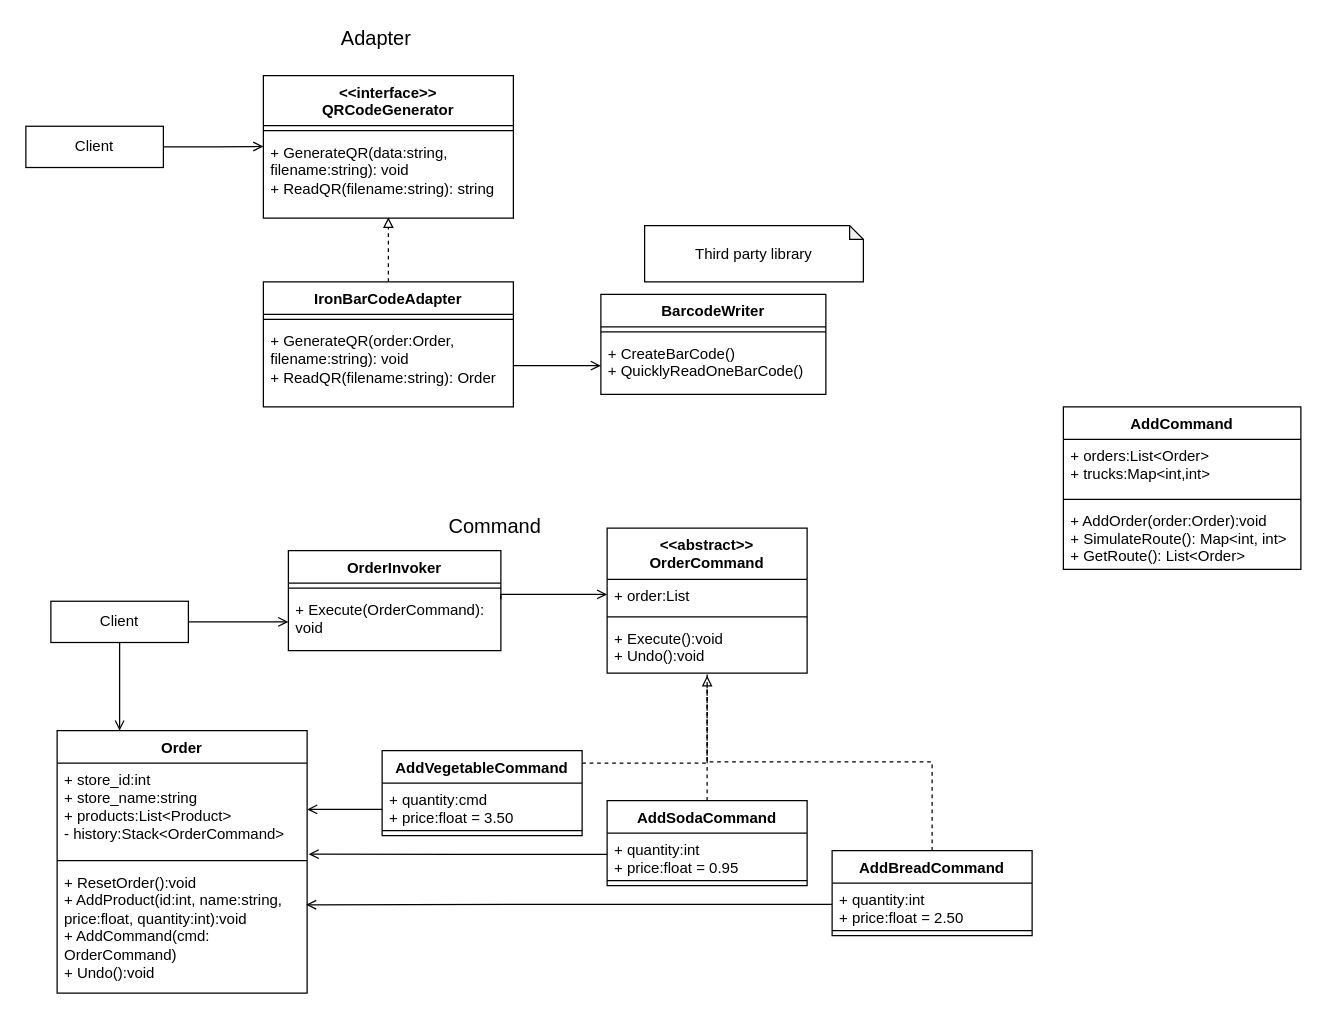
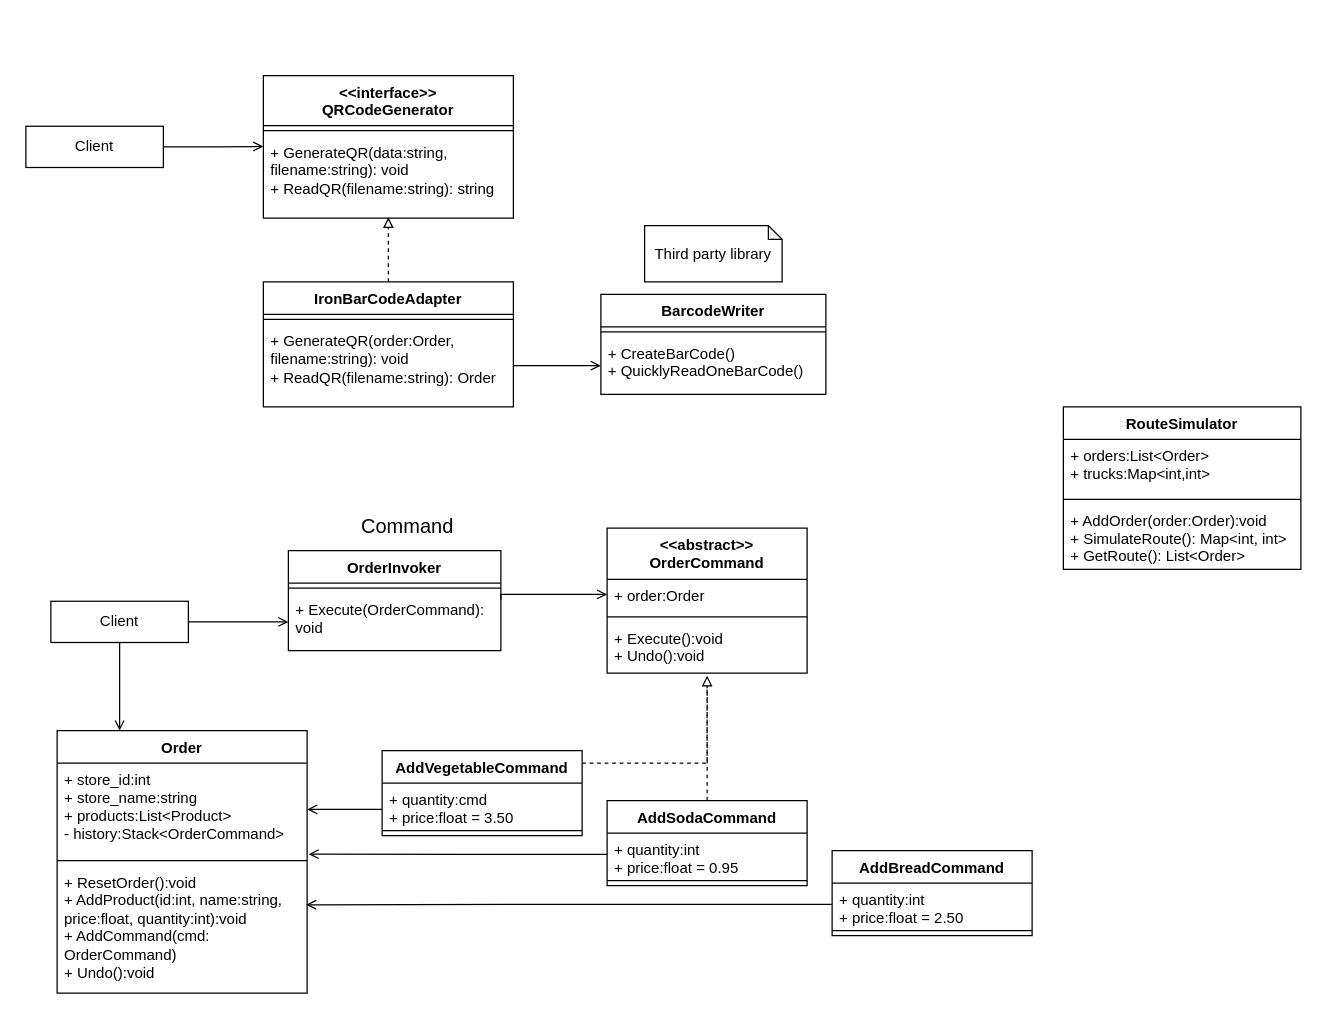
node "Adapter": removed
node "Third party library": size 219x56 -> 138x56
node "AddCommand": label "AddCommand" -> "RouteSimulator"
node "Command": moved (494, 526) -> (407, 526)
node "+ order:List": label "+ order:List" -> "+ order:Order"
edge "+ Execute():void + Undo():void" -- "AddBreadCommand": removed
